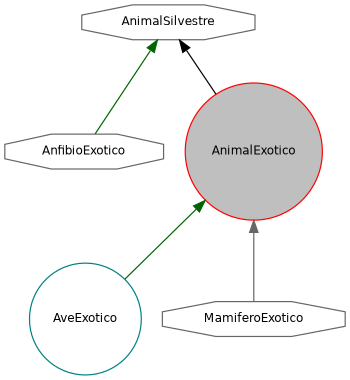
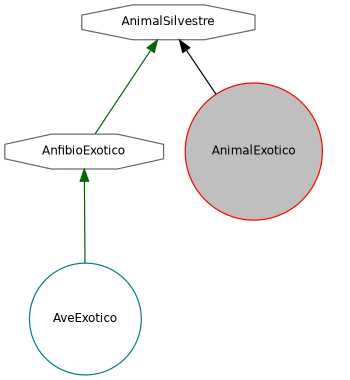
edge "AveExotico" -> "AnimalExotico": now "AveExotico" -> "AnfibioExotico"
node "MamiferoExotico": removed
